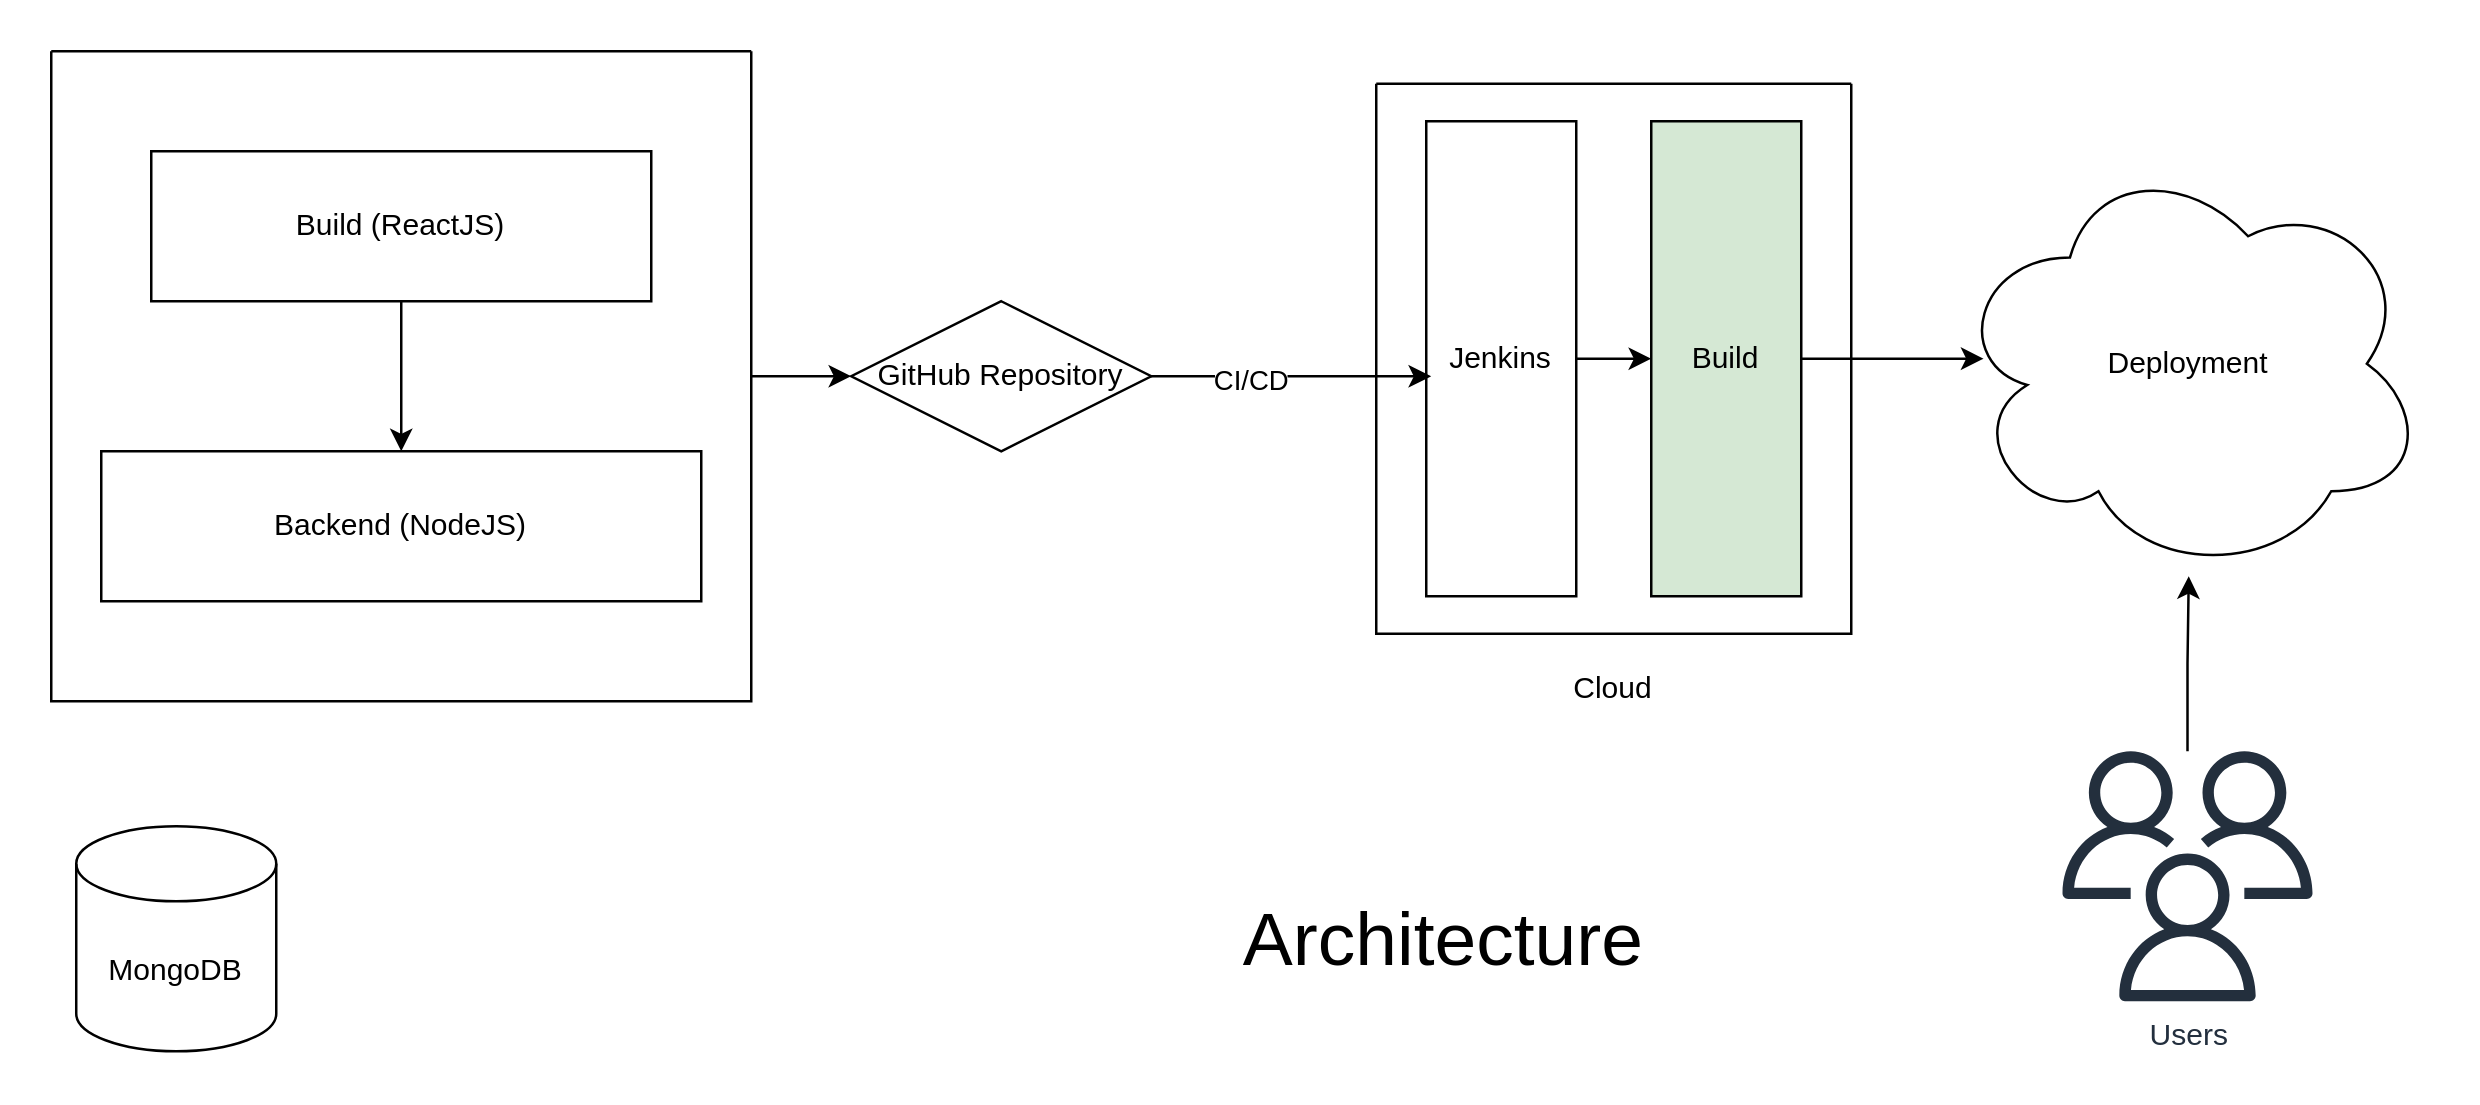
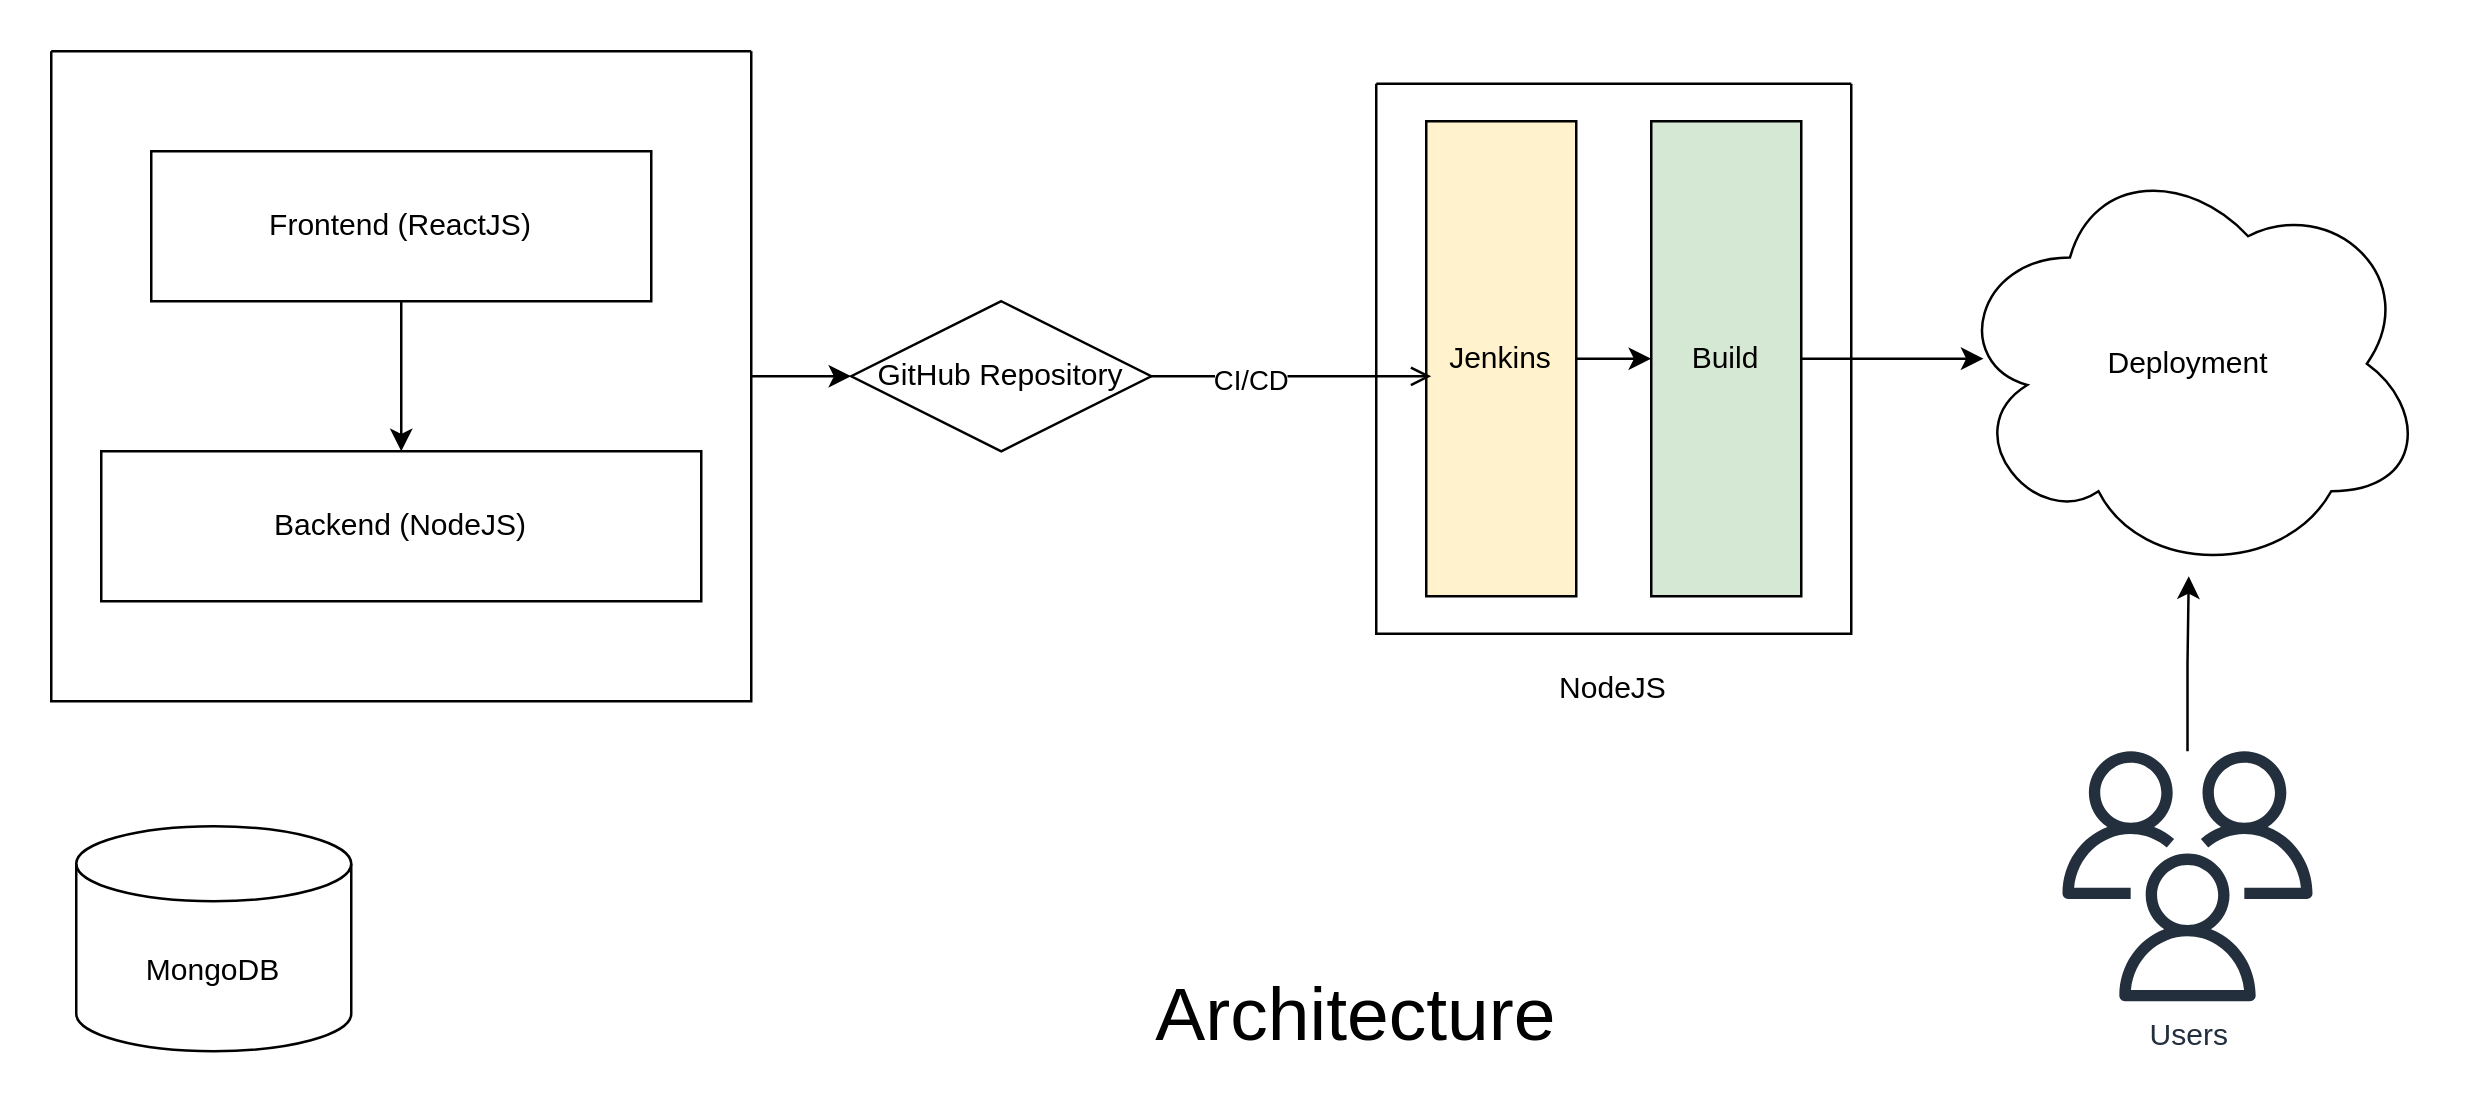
node "Build (ReactJS)": label "Build (ReactJS)" -> "Frontend (ReactJS)"
node "Jenkins": fillcolor #ffffff -> #fff2cc
edge "GitHub Repository" -> "Jenkins": arrowhead classic -> open
node "Cloud": label "Cloud" -> "NodeJS"
node "MongoDB": size 200x225 -> 275x225
node "Architecture": moved (1434, 939) -> (1346, 1014)
